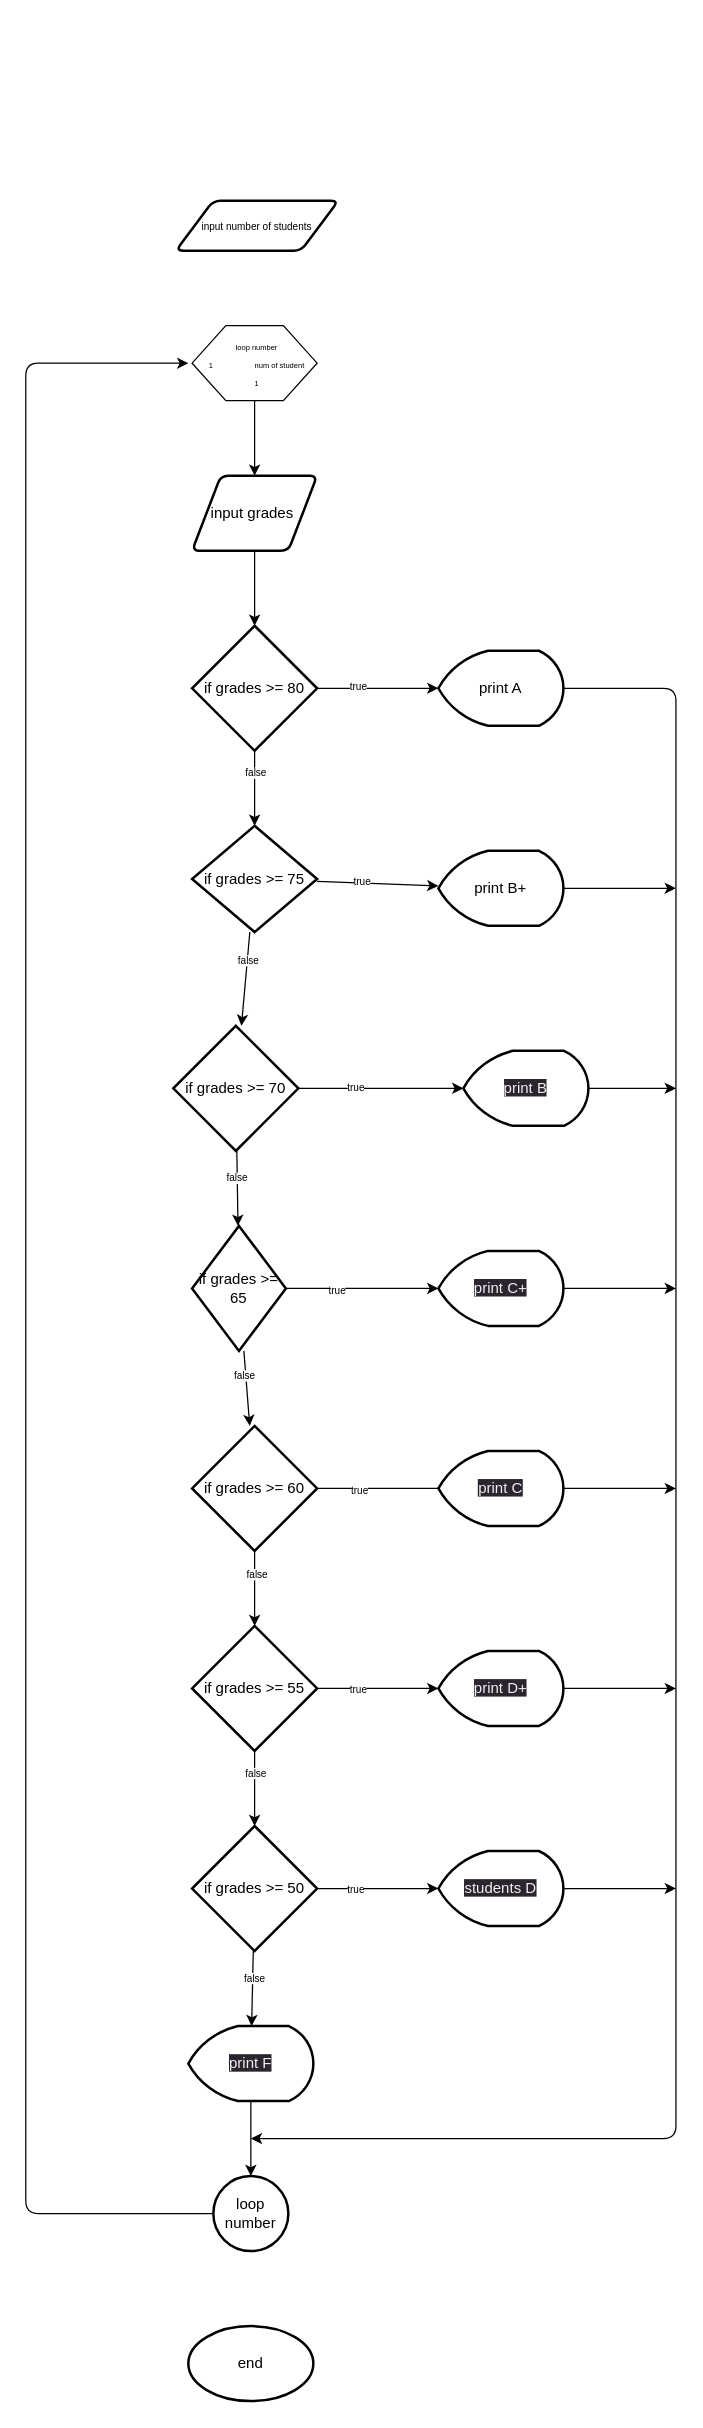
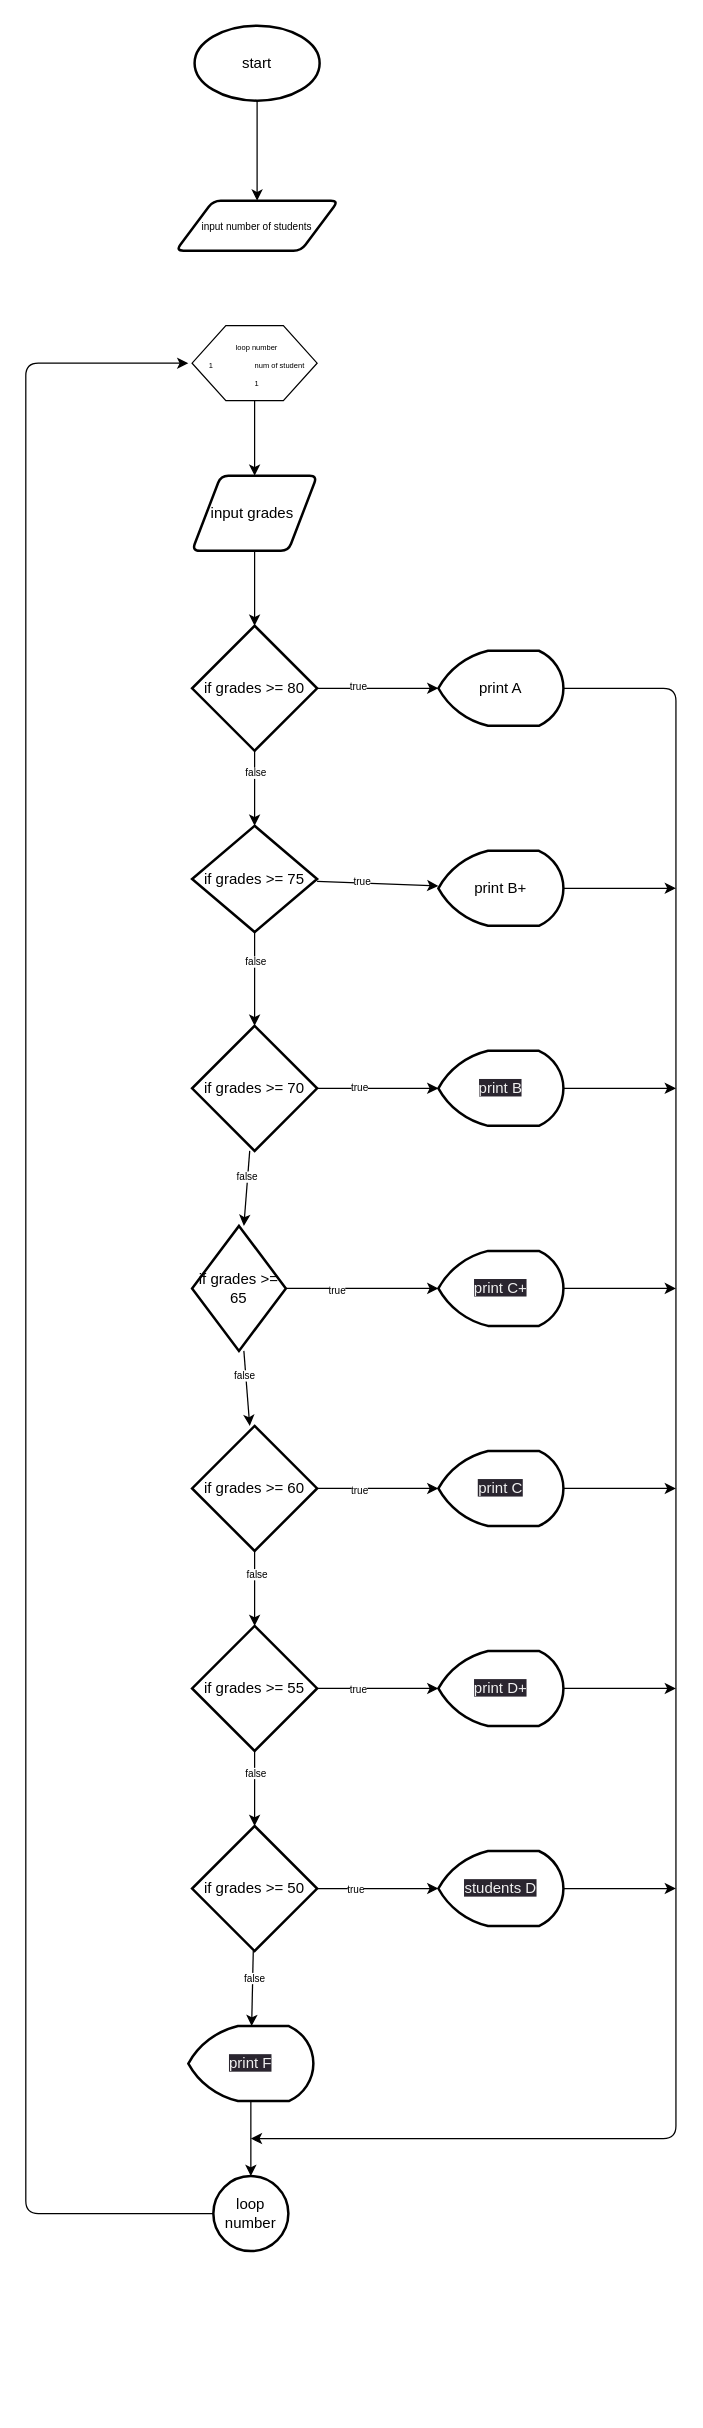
node "start": added
edge "start" -> "input number of students": added
node "if grades >= 70": moved (236, 1088) -> (254, 1088)
node "print B": moved (526, 1088) -> (501, 1088)
edge "if grades >= 60" -- "print C": arrowhead none -> classic
node "end": removed
